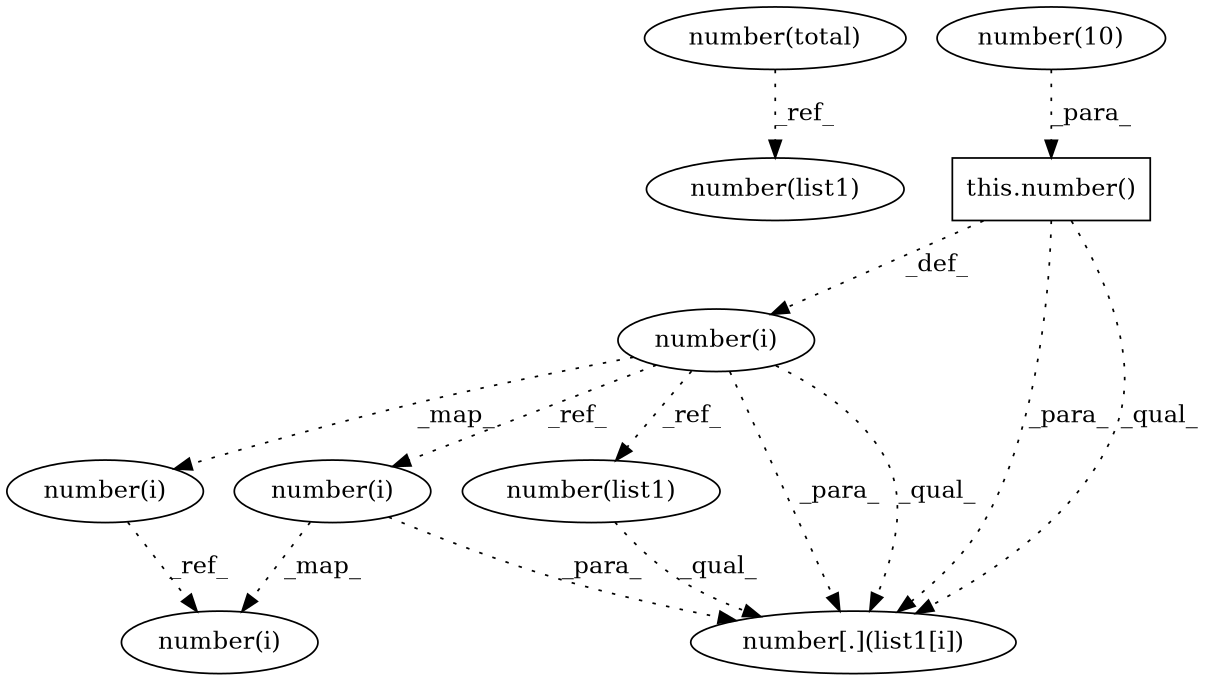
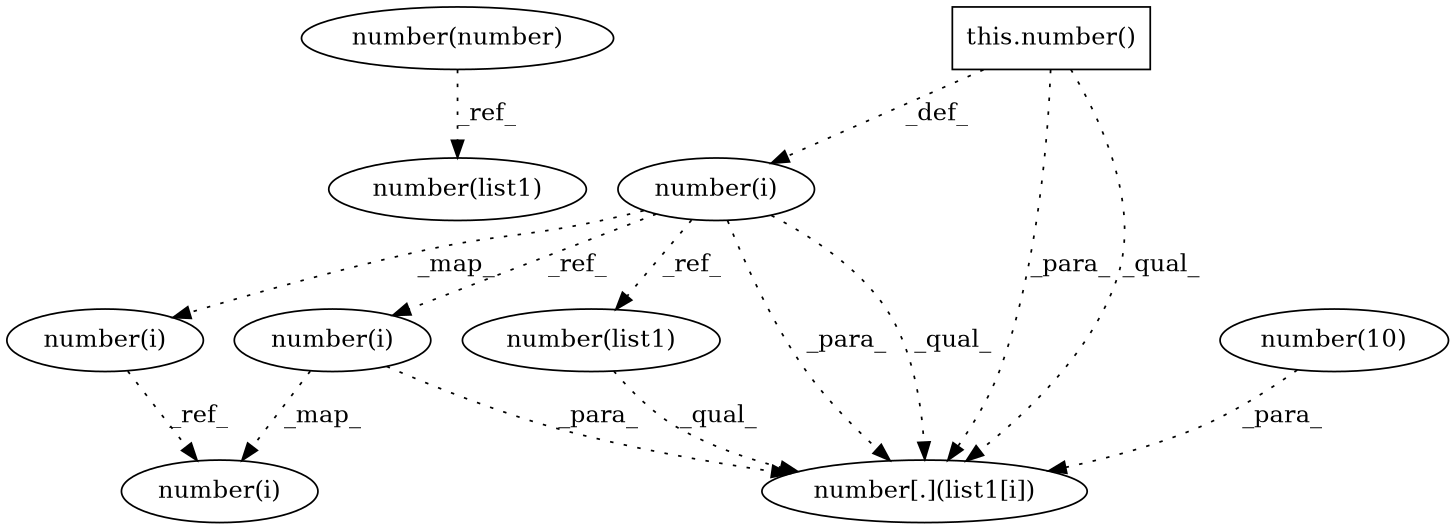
node "number(total)": label "number(total)" -> "number(number)"
edge "number(10)" -> "this.number()": now "number(10)" -> "number[.](list1[i])"
